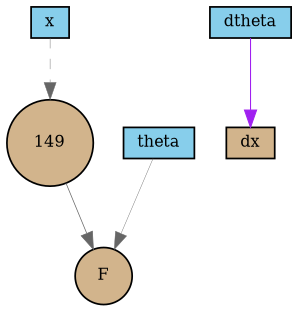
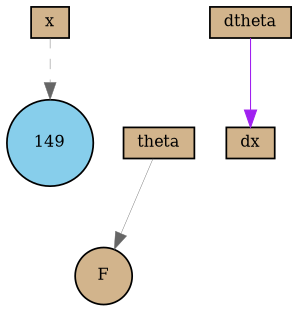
node "x": fillcolor skyblue -> tan
node "dtheta": fillcolor skyblue -> tan
node "149": fillcolor tan -> skyblue
node "theta": fillcolor skyblue -> tan
edge "149" -> "F": removed
